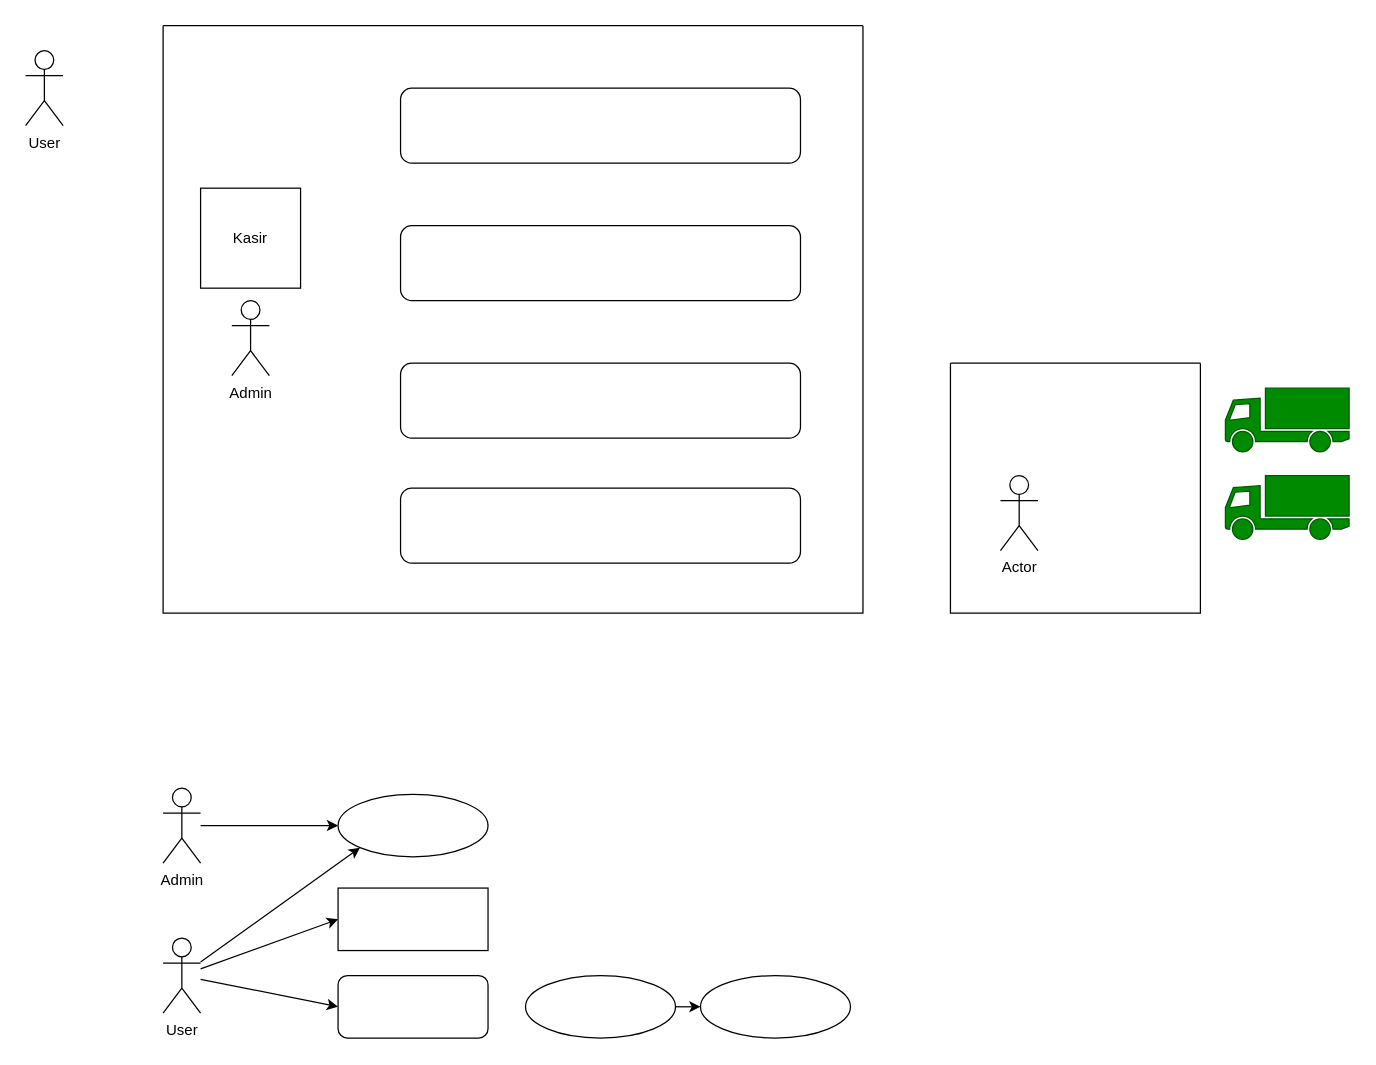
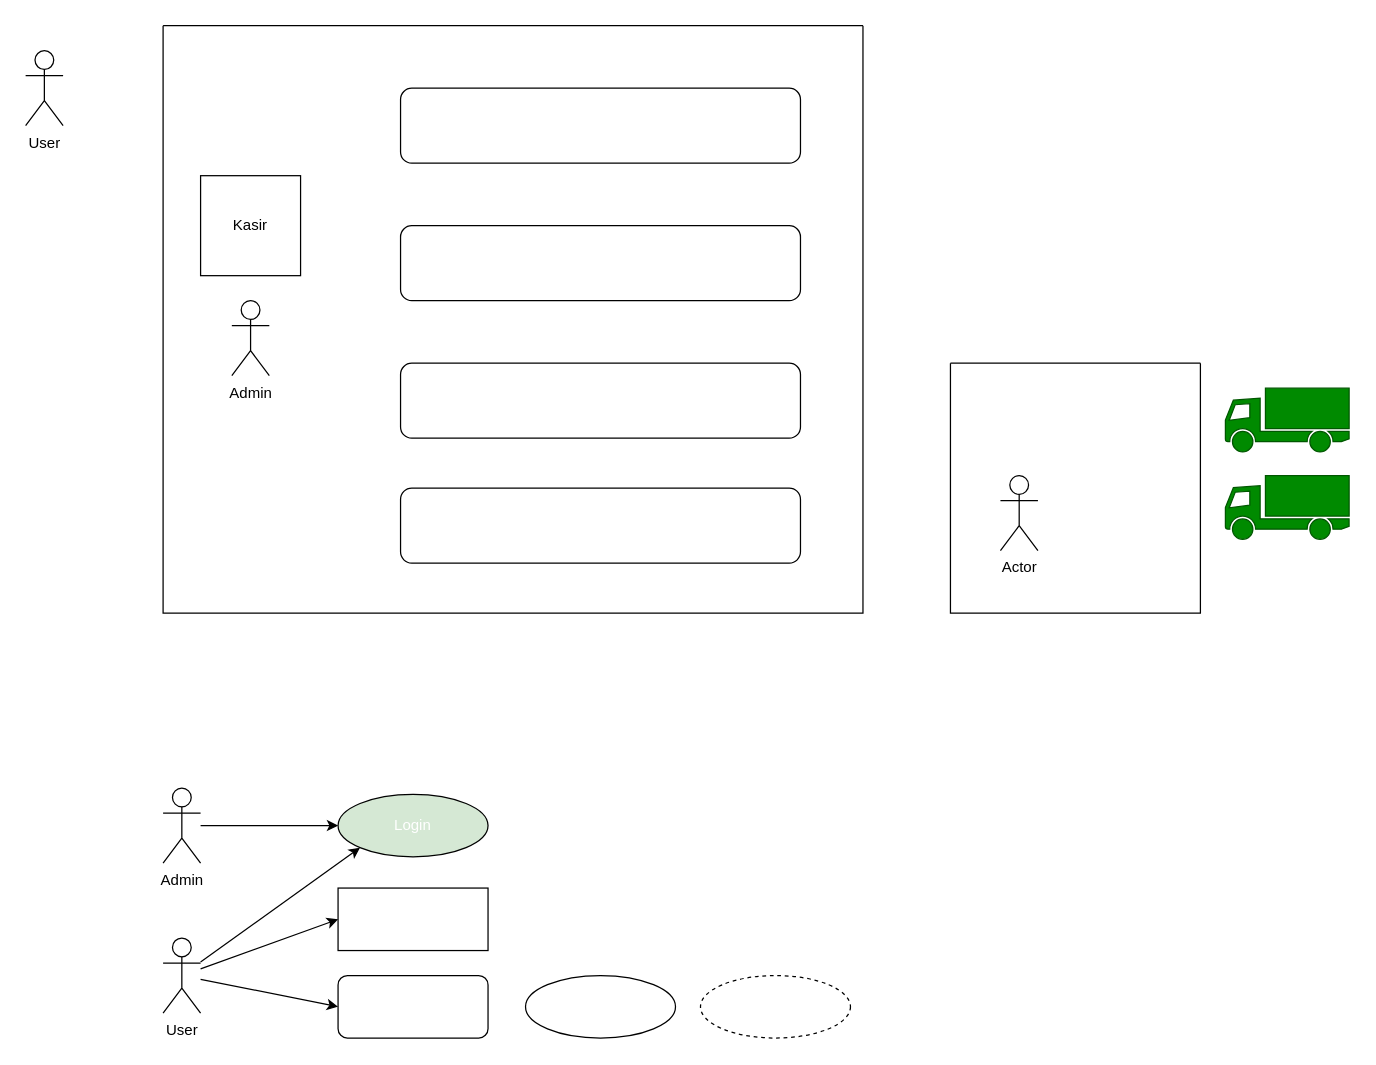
node "Kasir": moved (251, 238) -> (251, 226)
node "Login": fillcolor #ffffff -> #d5e8d4
edge "OTPPassword" -> "NewPassword": removed
node "NewPassword": style solid -> dashed
